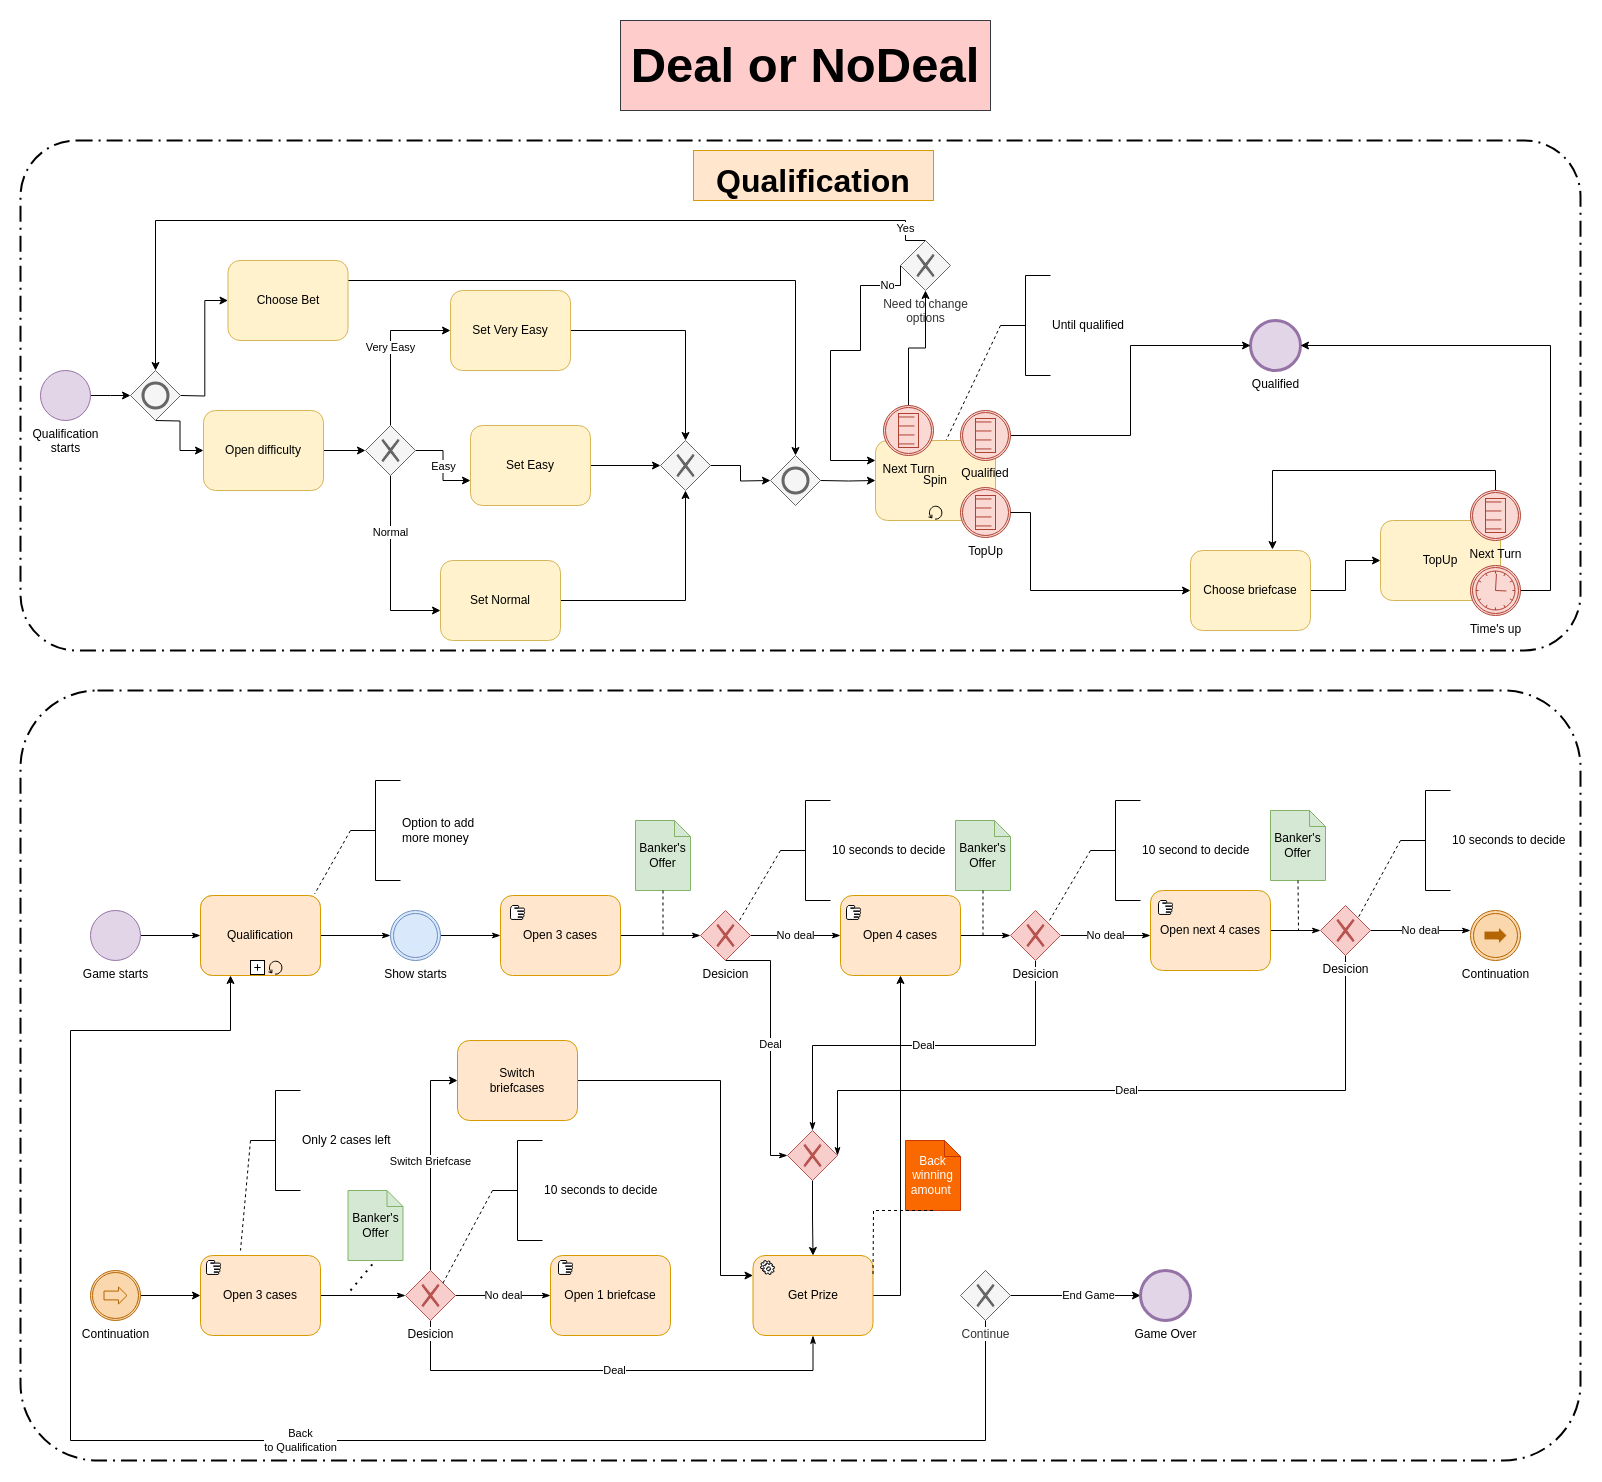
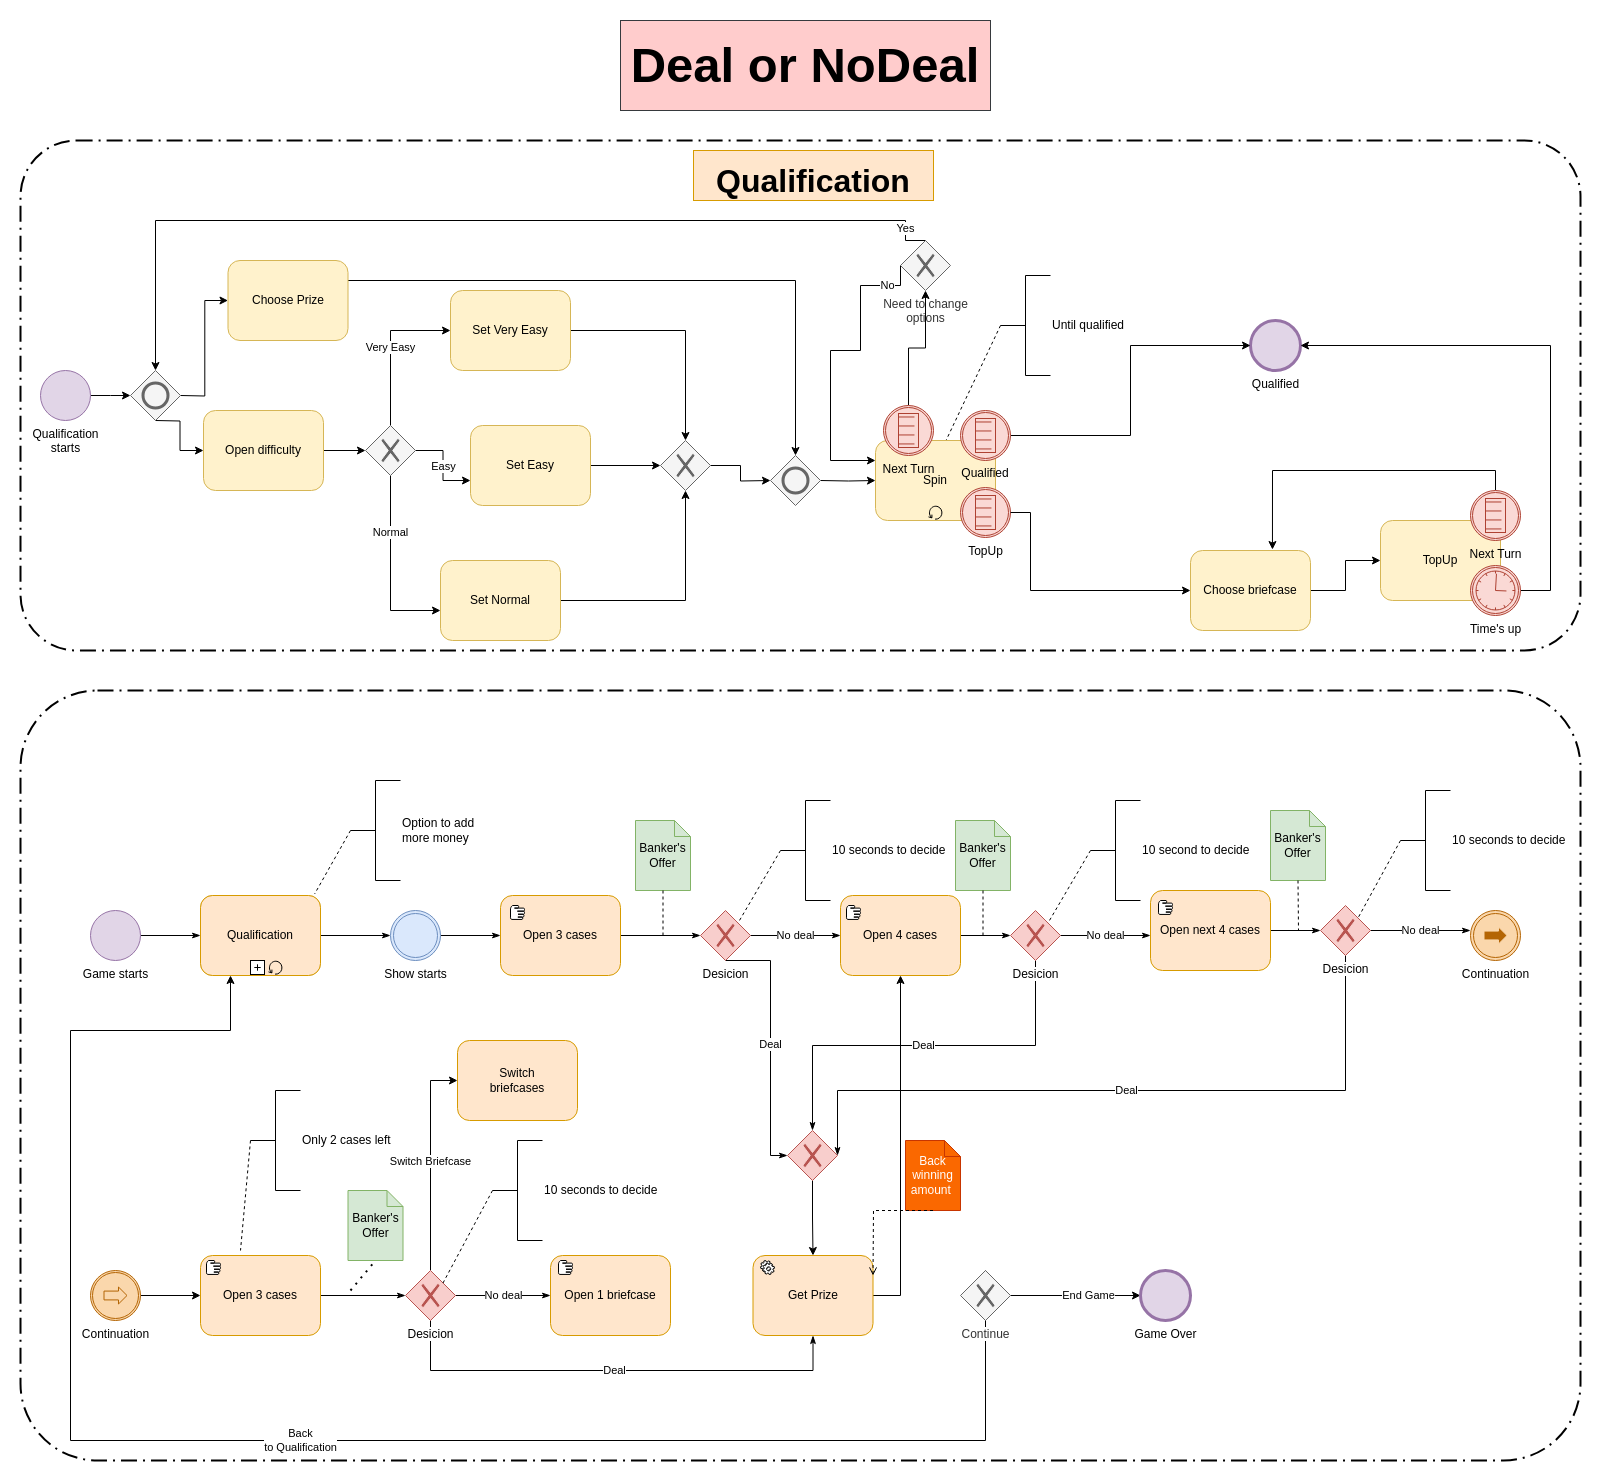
node "Choose Bet": label "Choose Bet" -> "Choose Prize"
edge "Switch briefcases" -> "Get Prize": removed
edge "Back winning amount" -- "Get Prize": arrowhead none -> open
